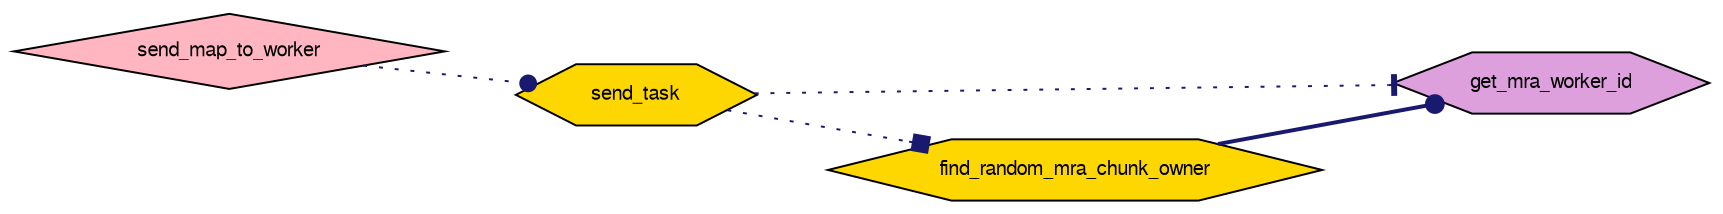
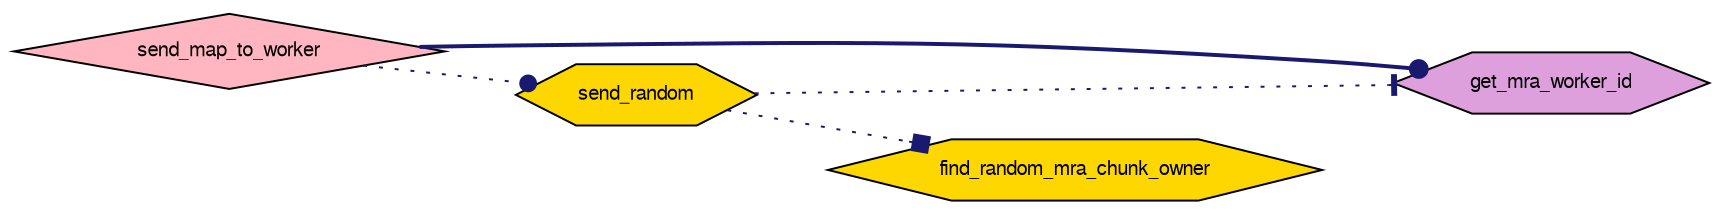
node "send_task": label "send_task" -> "send_random"
edge "find_random_mra_chunk_owner" -> "get_mra_worker_id": now "send_map_to_worker" -> "get_mra_worker_id"
